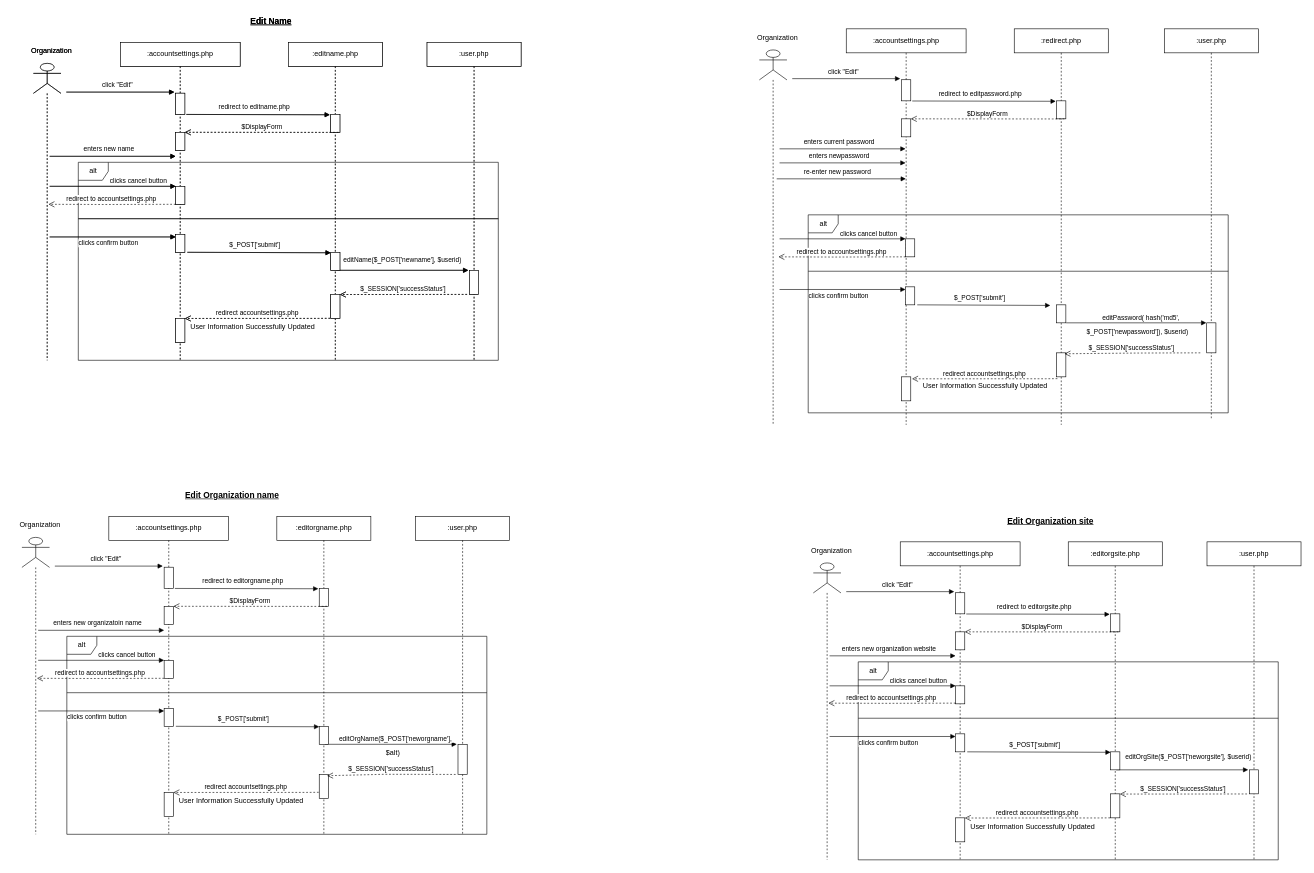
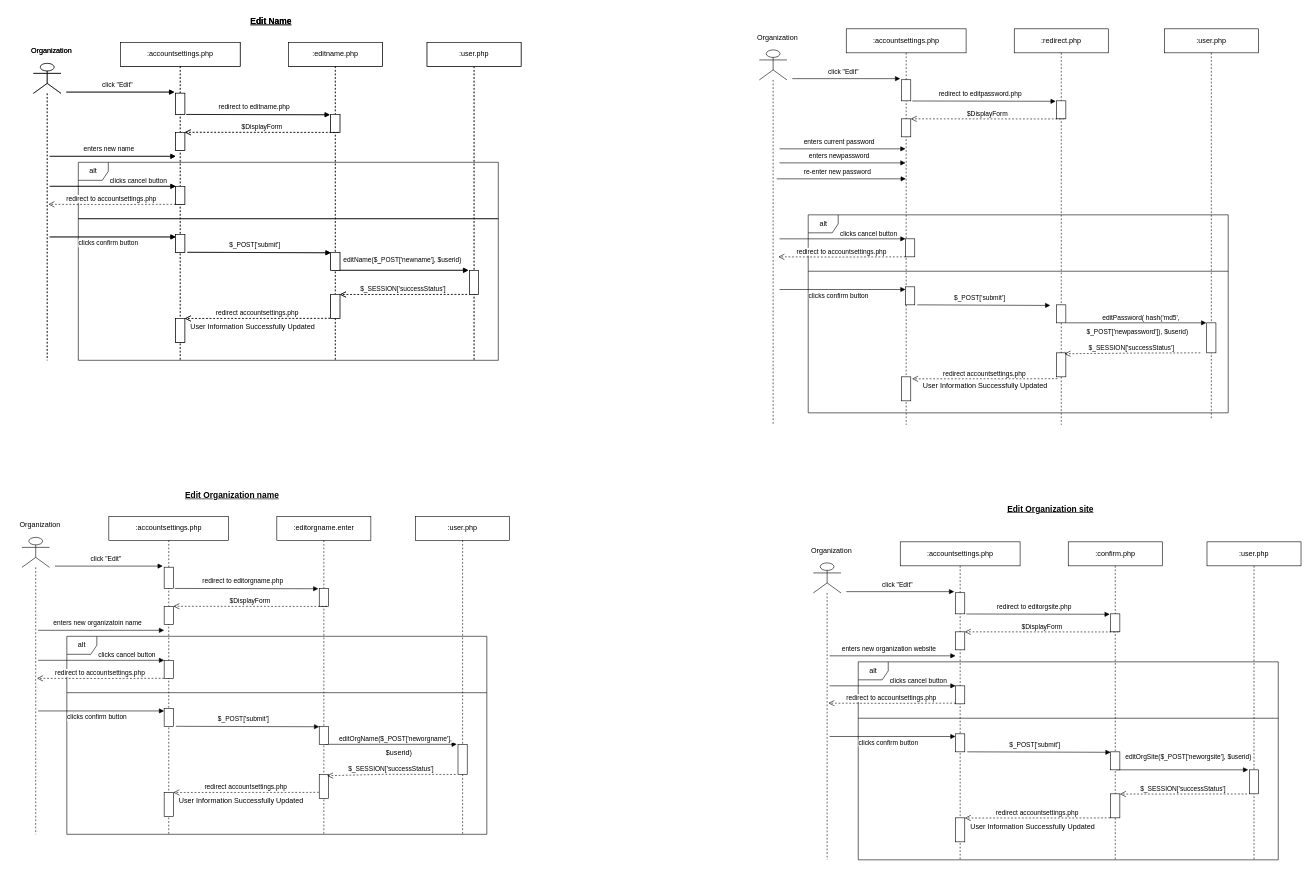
node "Edit Organization site": moved (1051, 521) -> (1051, 509)
node ":editorgname.php": label ":editorgname.php" -> ":editorgname.enter"
node ":editorgsite.php": label ":editorgsite.php" -> ":confirm.php"
node "$alt)": label "$alt)" -> "$userid)"
